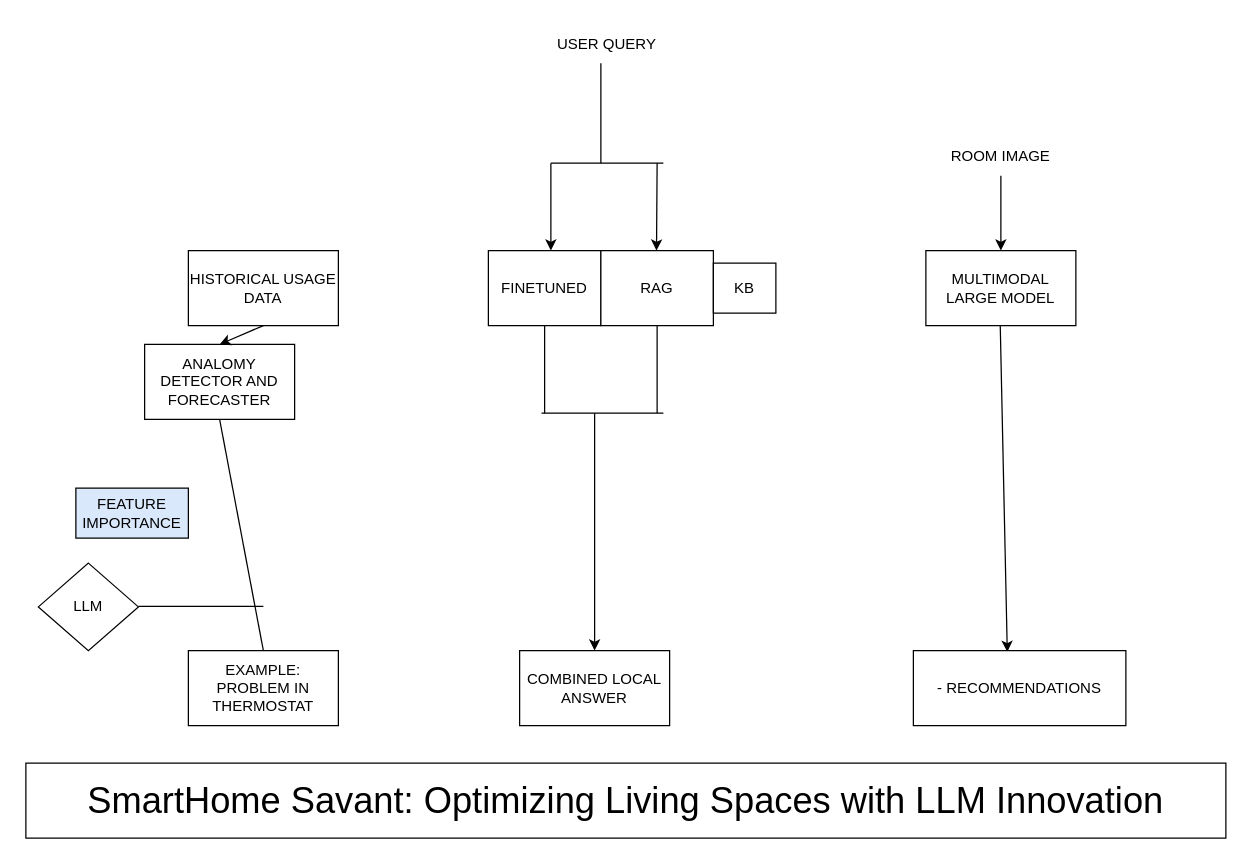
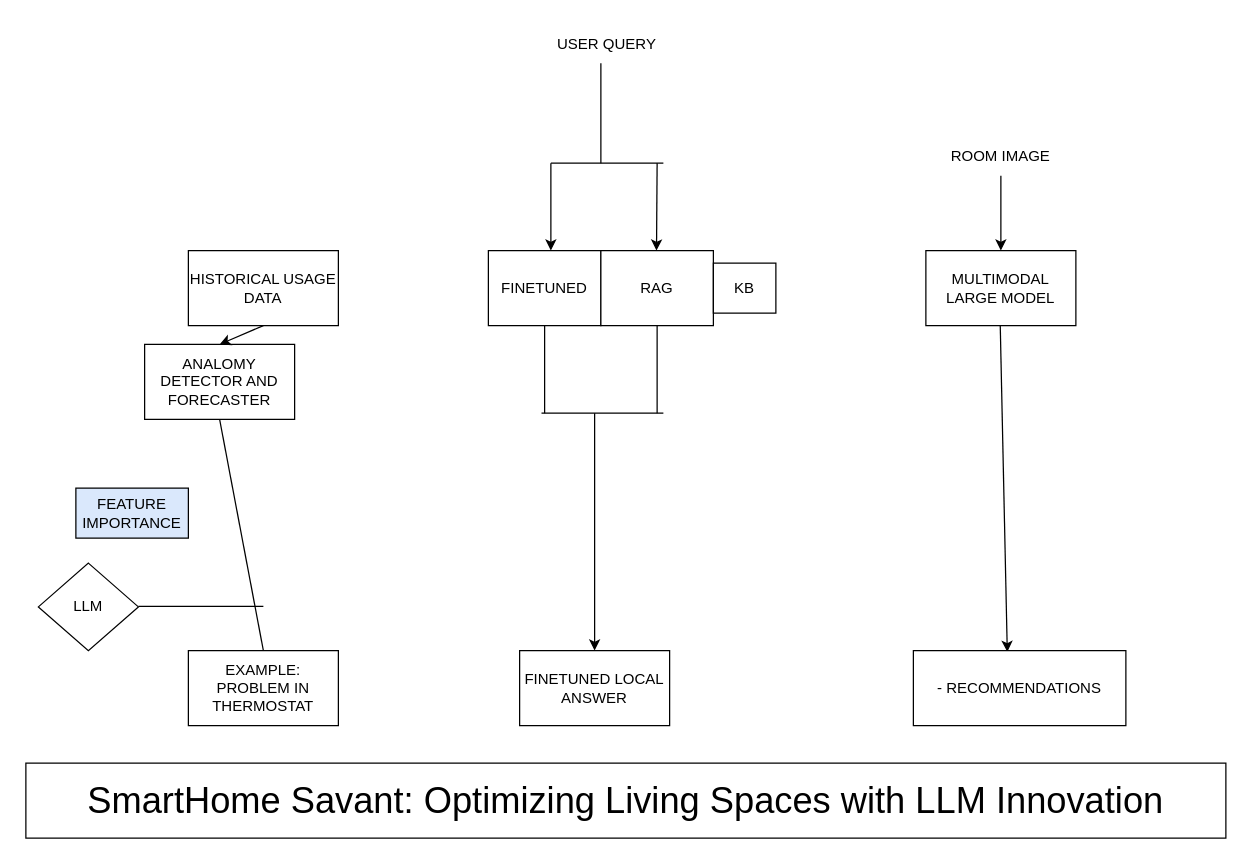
node "COMBINED LOCAL ANSWER": label "COMBINED LOCAL ANSWER" -> "FINETUNED LOCAL ANSWER"
